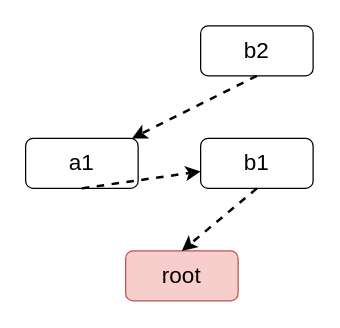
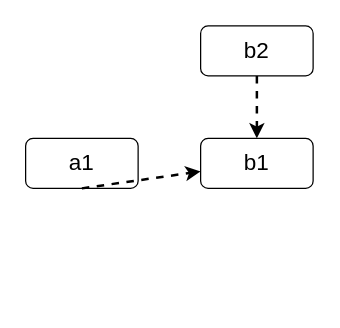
edge "b2" -> "a1": now "b2" -> "b1"
edge "b1" -> "root": removed
node "root": removed
